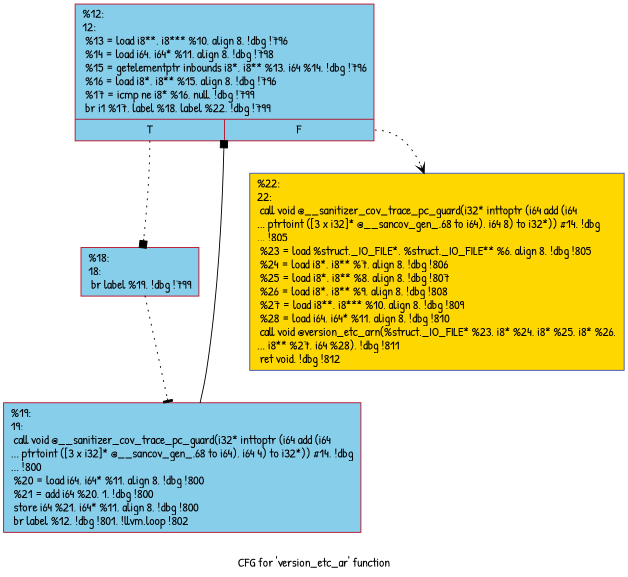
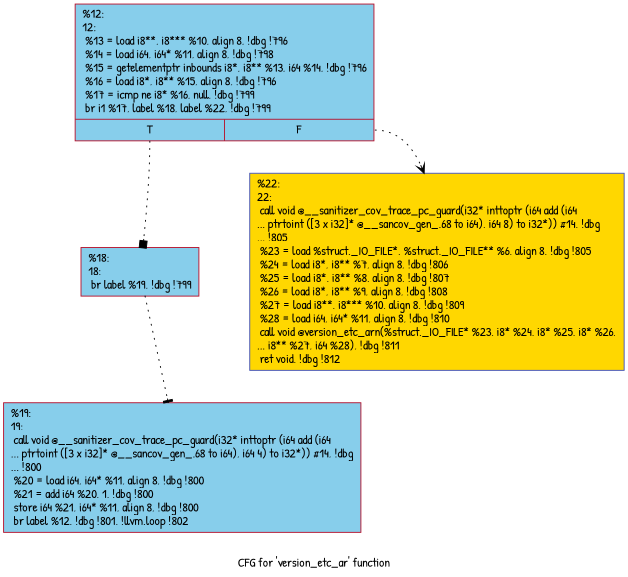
edge "%19:" -> "%12:": removed
